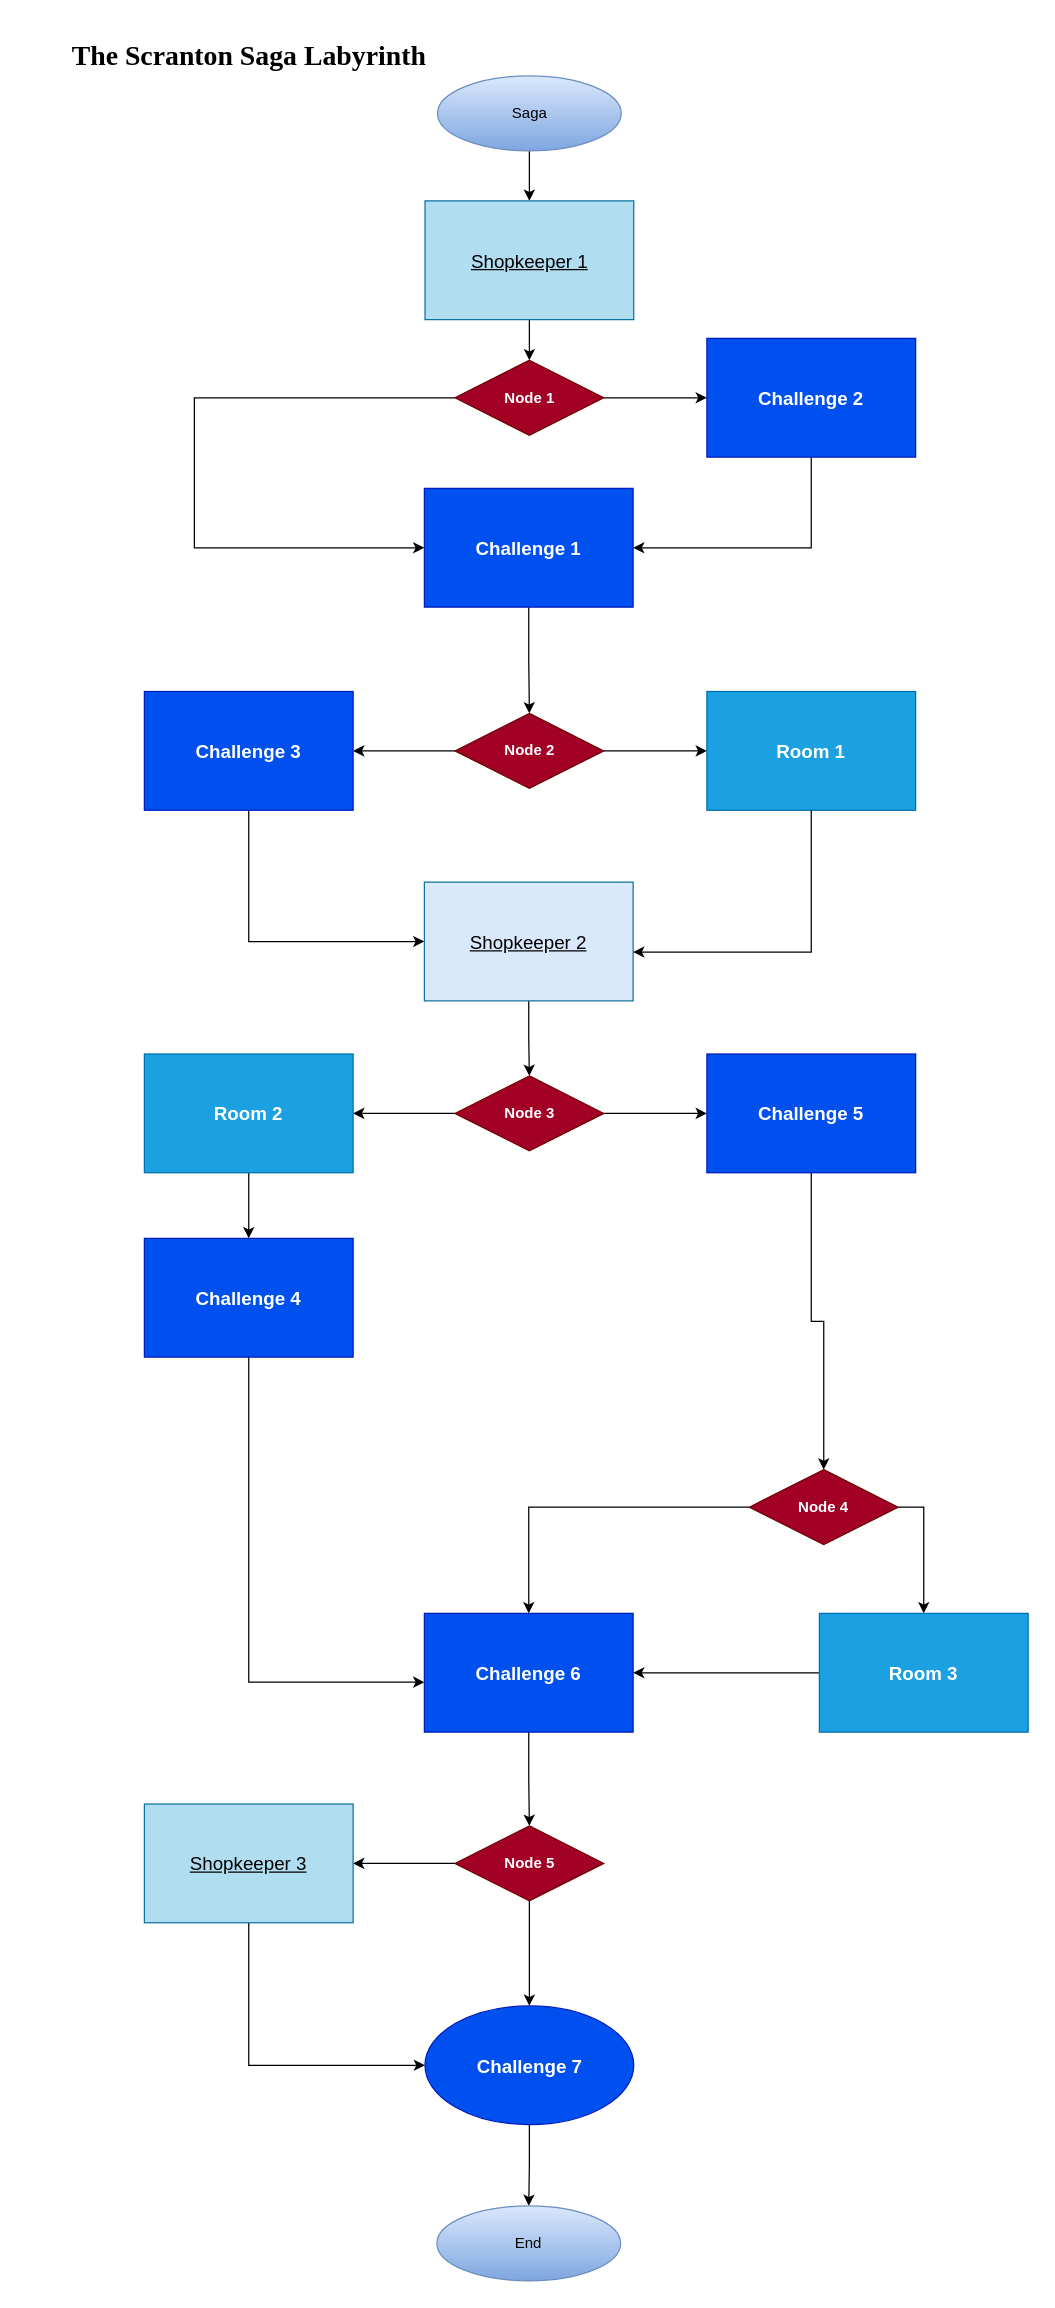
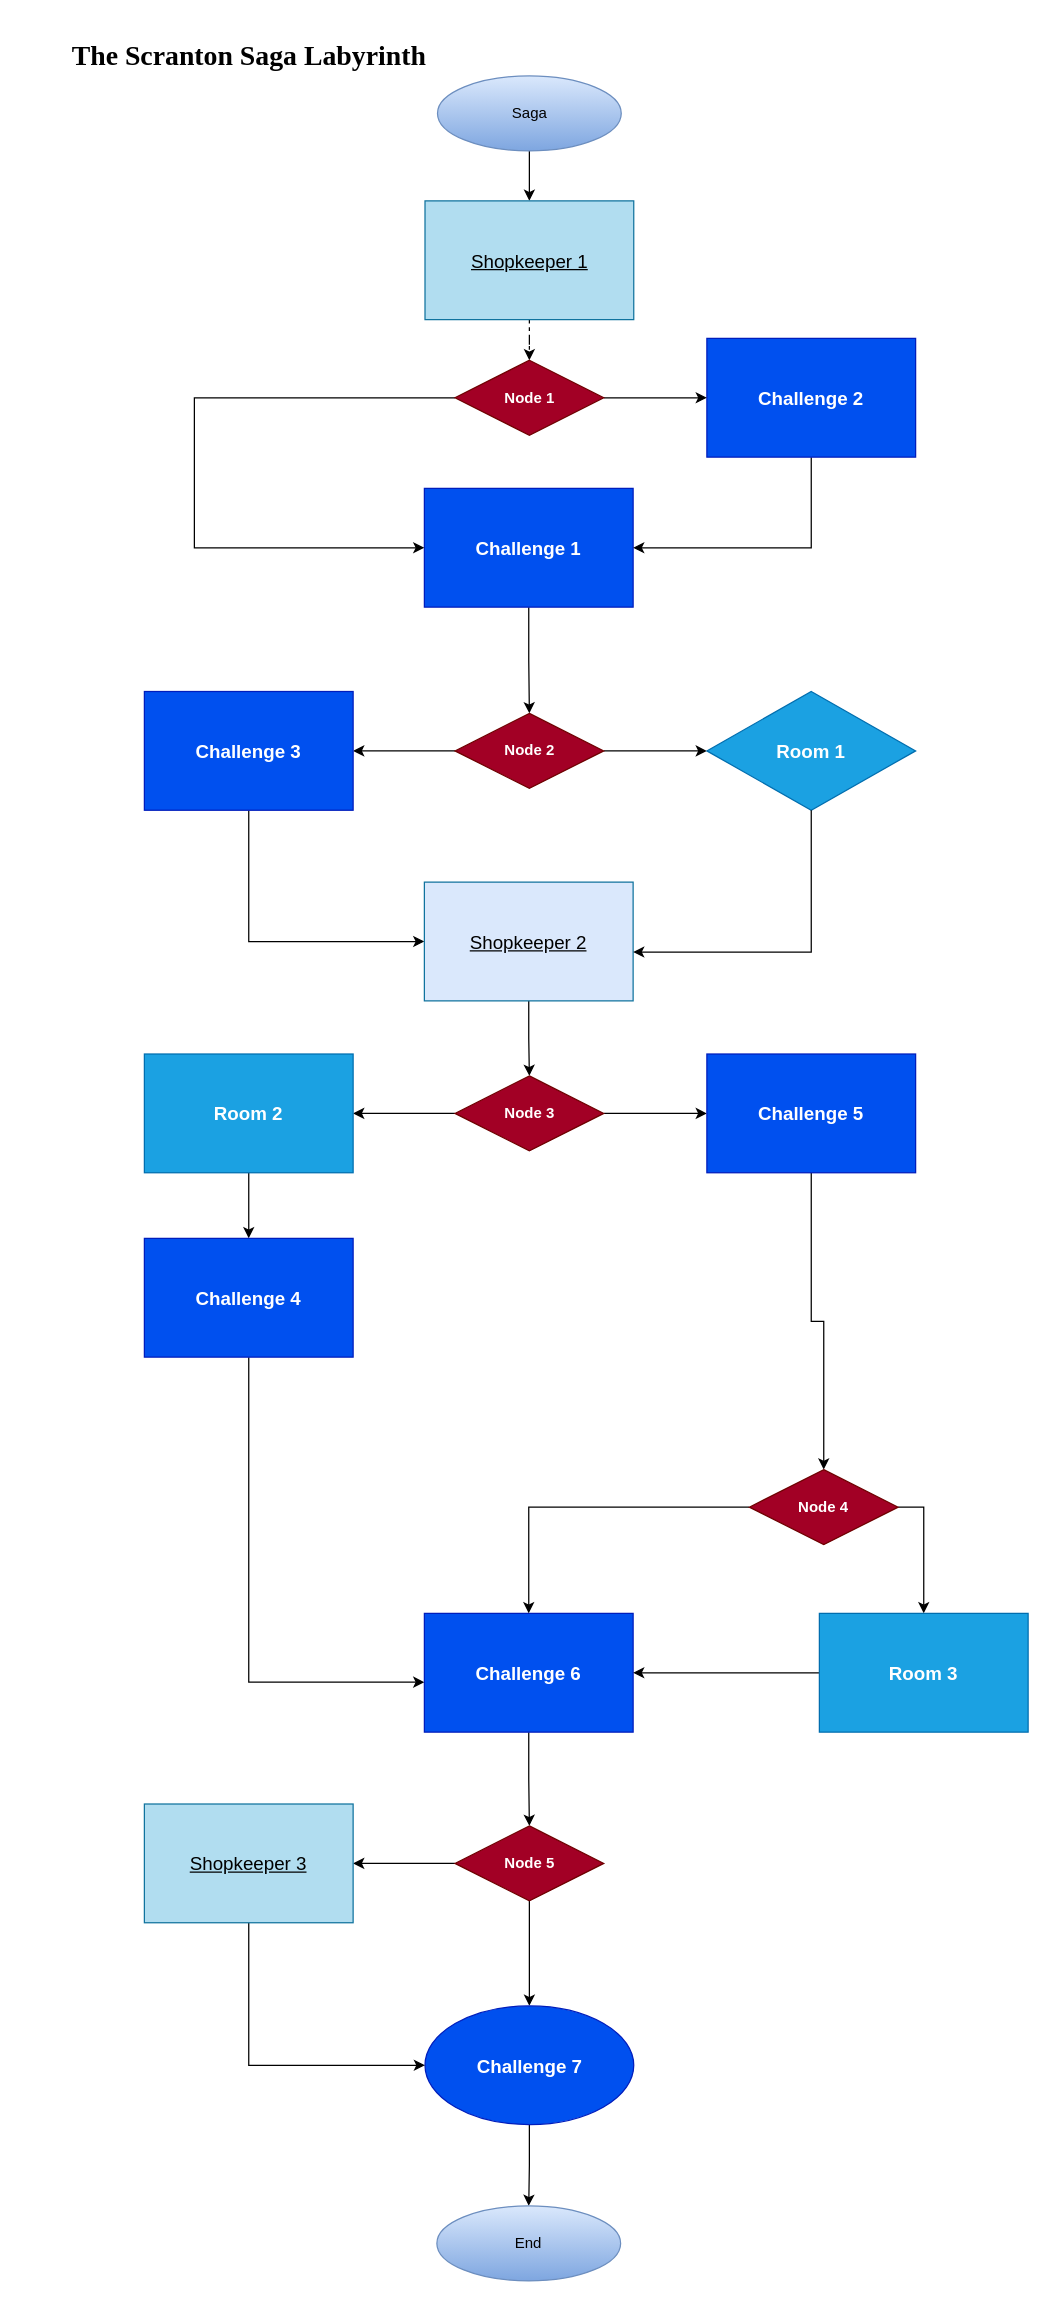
edge "Shopkeeper 1" -> "Node 1": style solid -> dashed
node "Room 1": shape rectangle -> diamond
